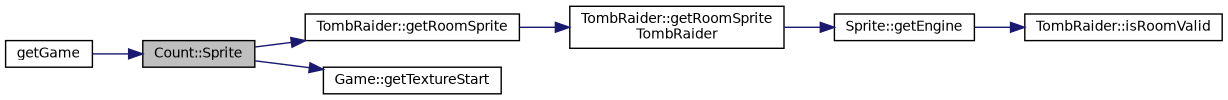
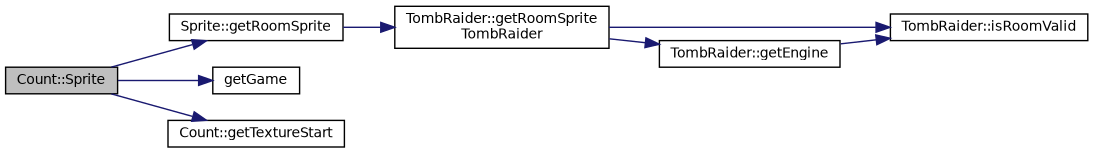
node "TombRaider::getRoomSprite": label "TombRaider::getRoomSprite" -> "Sprite::getRoomSprite"
edge "TombRaider::getRoomSprite TombRaider" -> "TombRaider::isRoomValid": added
node "Sprite::getEngine": label "Sprite::getEngine" -> "TombRaider::getEngine"
edge "getGame" -> "Count::Sprite": reversed
node "Game::getTextureStart": label "Game::getTextureStart" -> "Count::getTextureStart"
